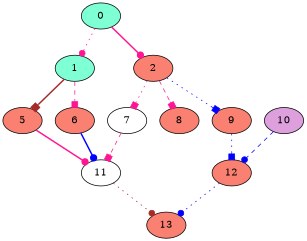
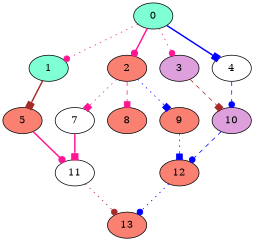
node "3": added
node "4": added
node "6": removed
edge "7" -> "11": style dashed -> bold
